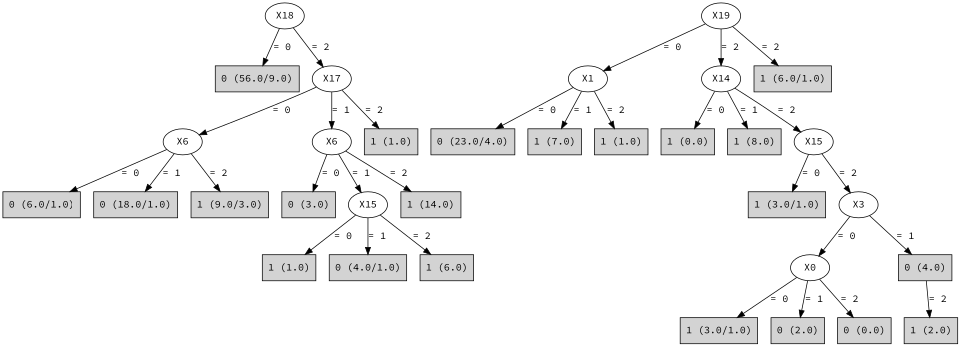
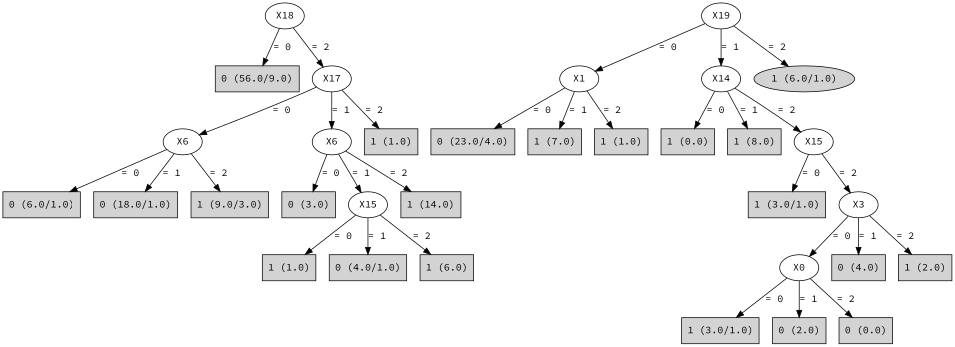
edge "X19" -> "X14": label "= 2" -> "= 1"
node "1 (6.0/1.0)": shape box -> ellipse
edge "0 (4.0)" -> "1 (2.0)": now "X3" -> "1 (2.0)"
